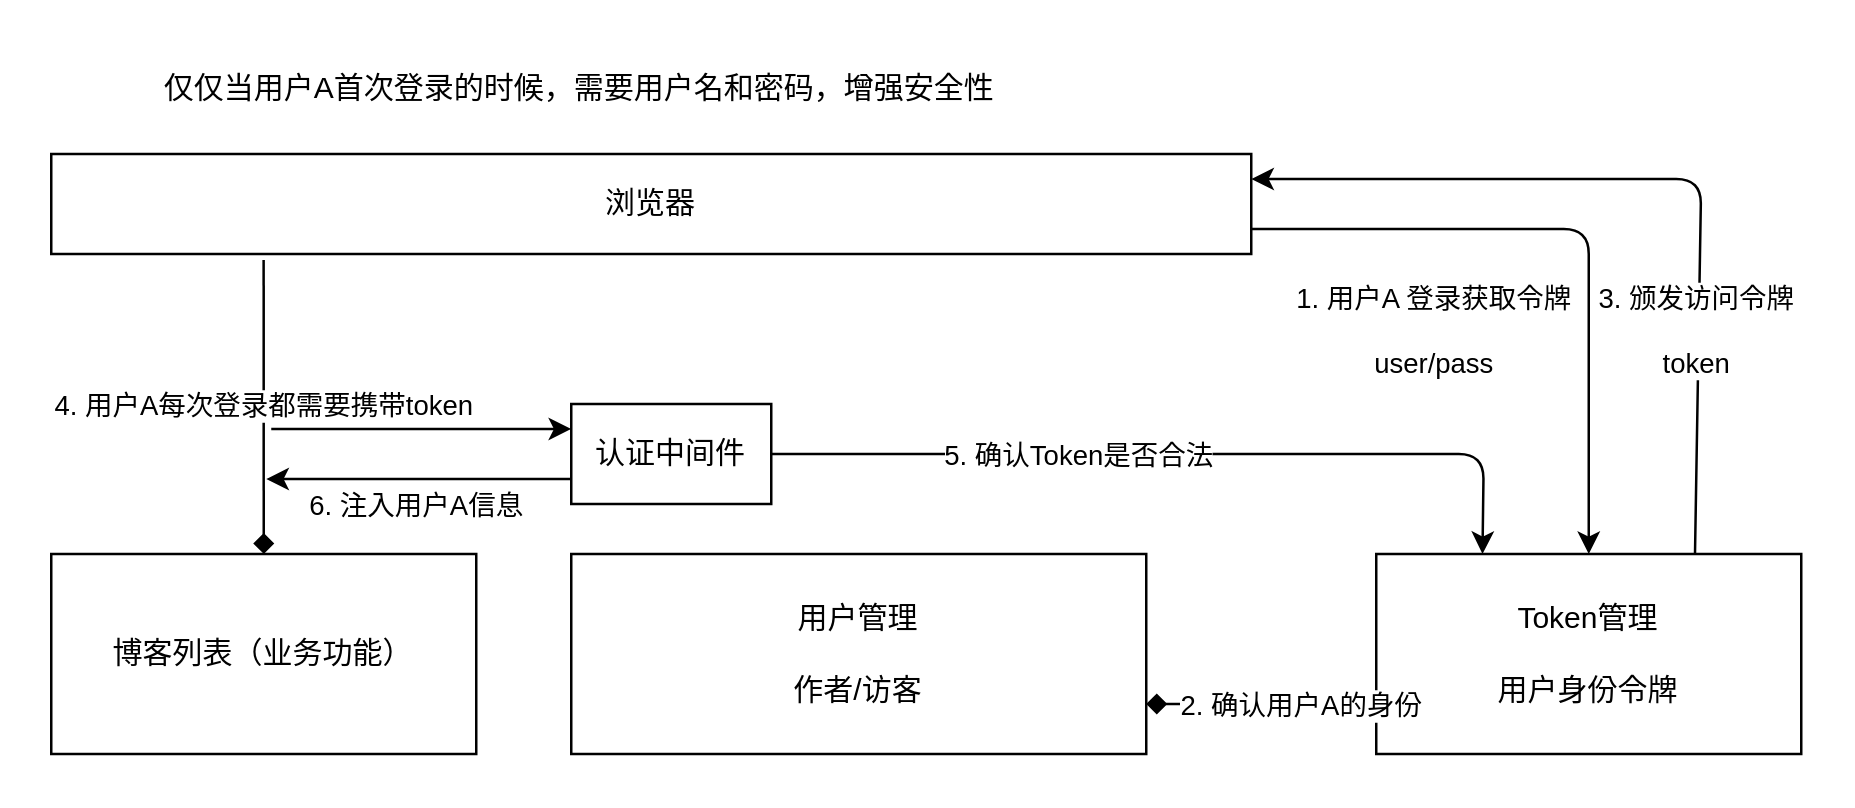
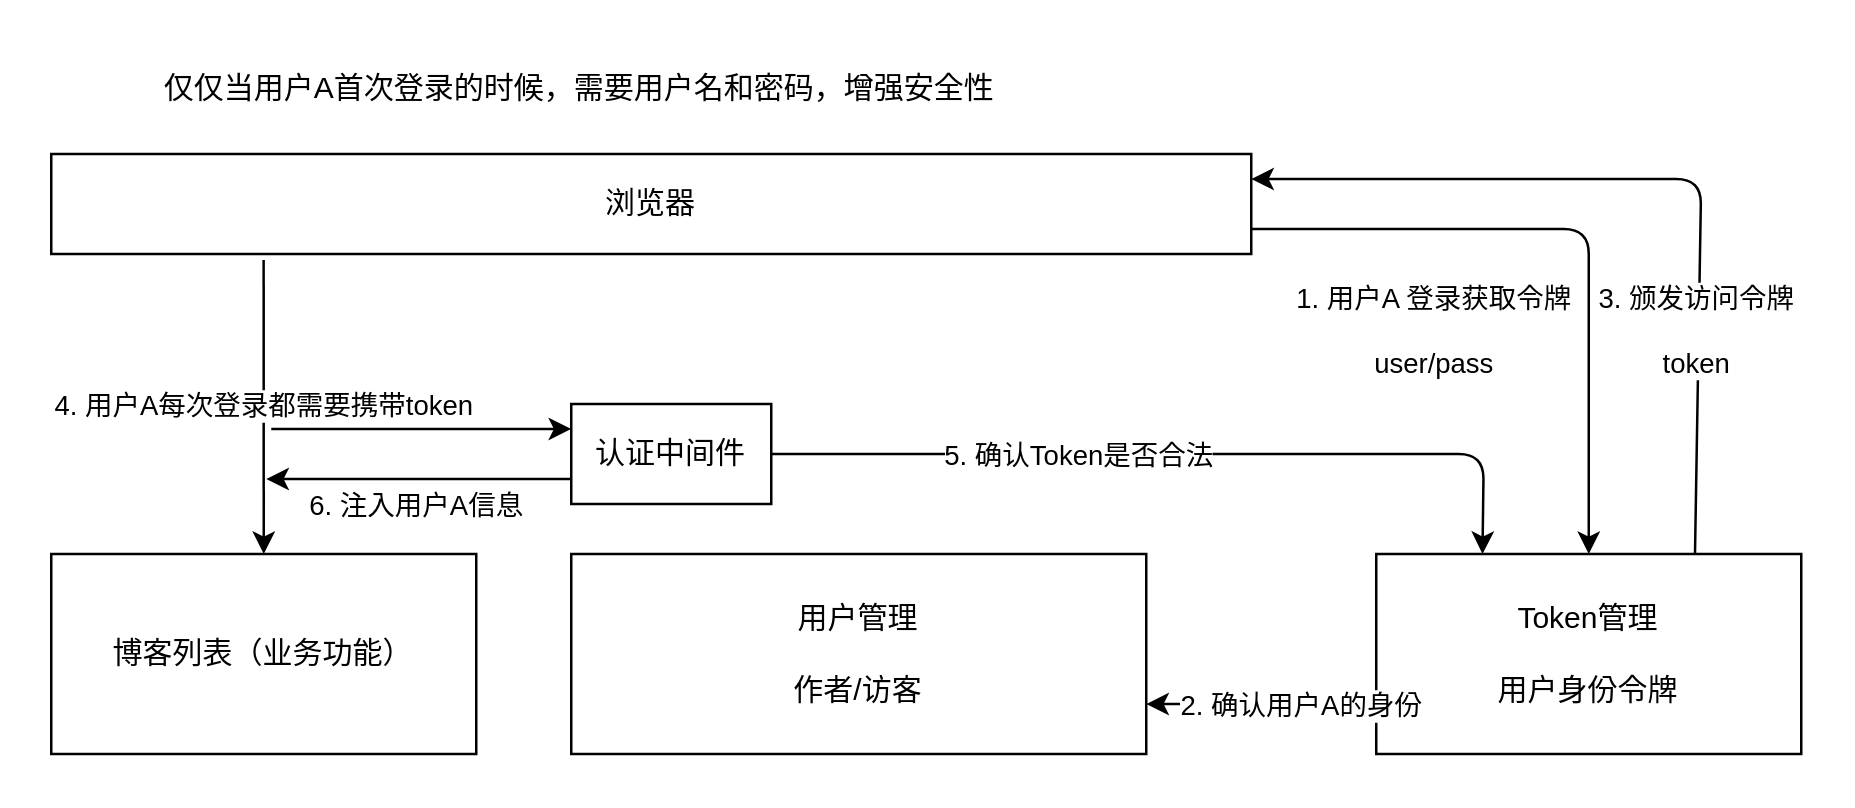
edge "浏览器" -> "博客列表（业务功能）": arrowhead diamond -> classic
edge "Token管理 用户身份令牌" -> "用户管理 作者/访客": arrowhead diamond -> classic
